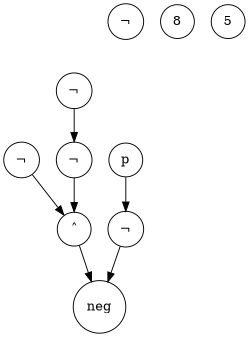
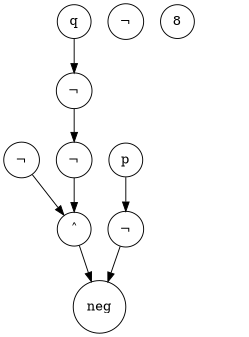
node "q": added
node "5": removed
